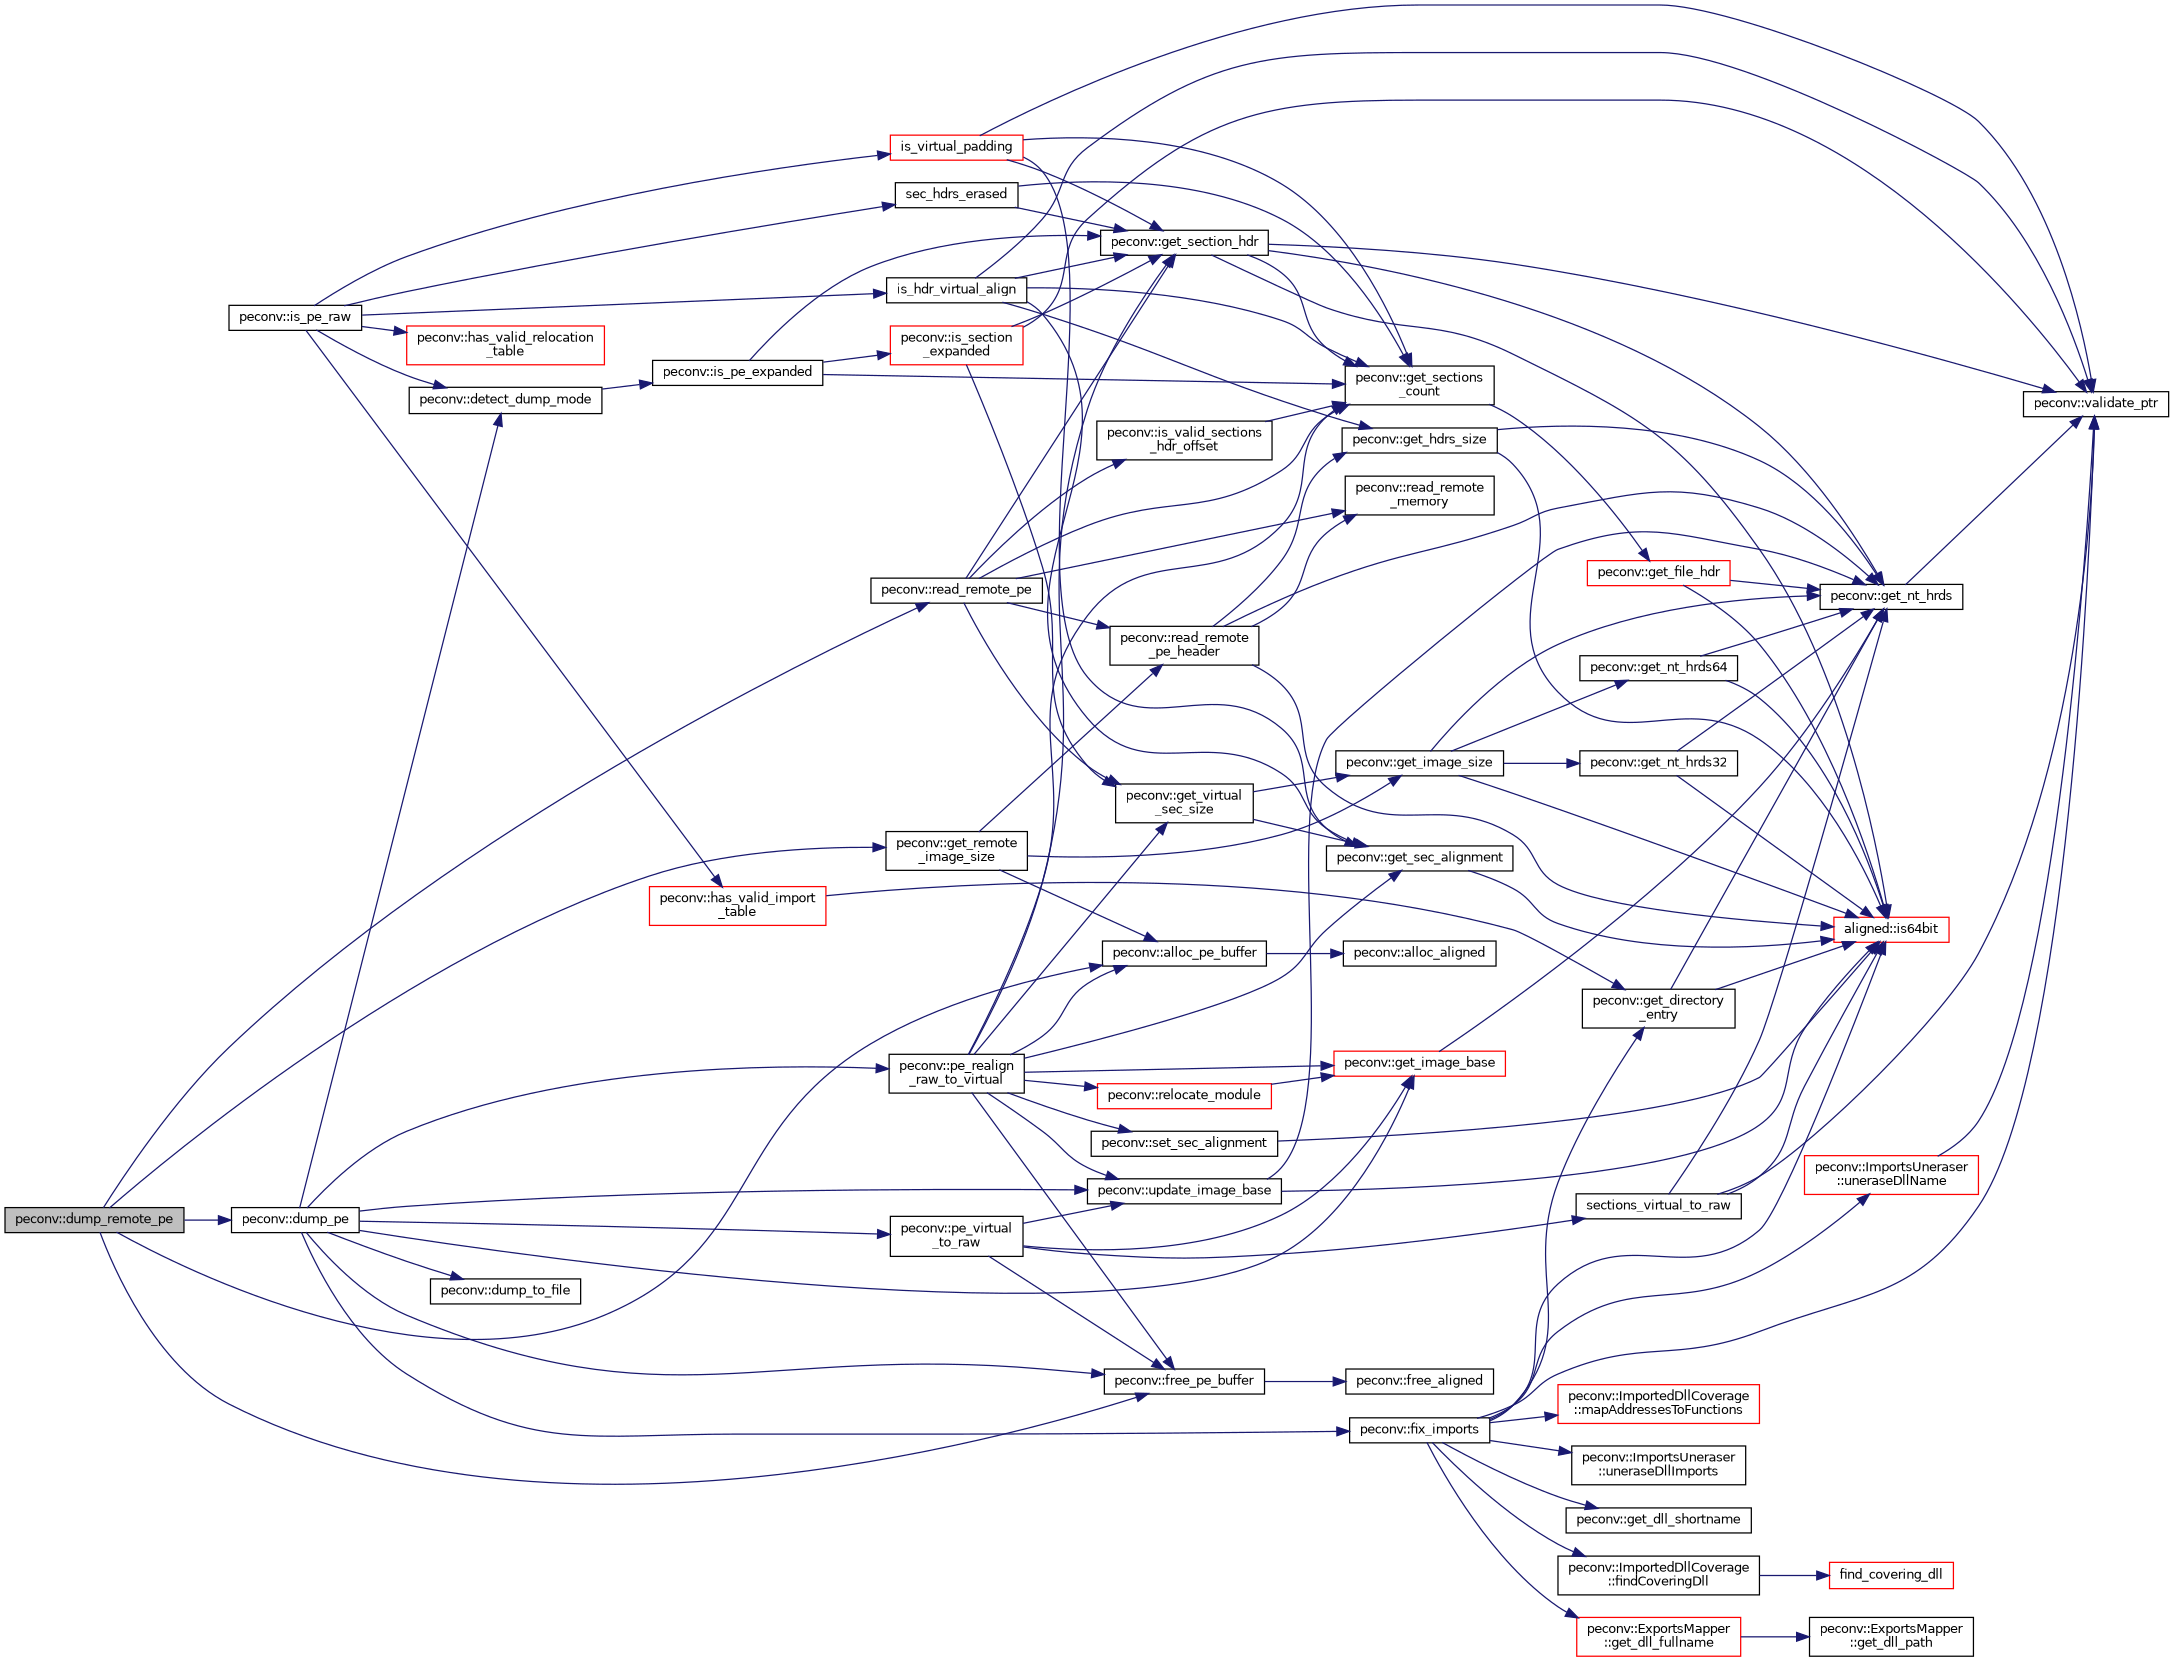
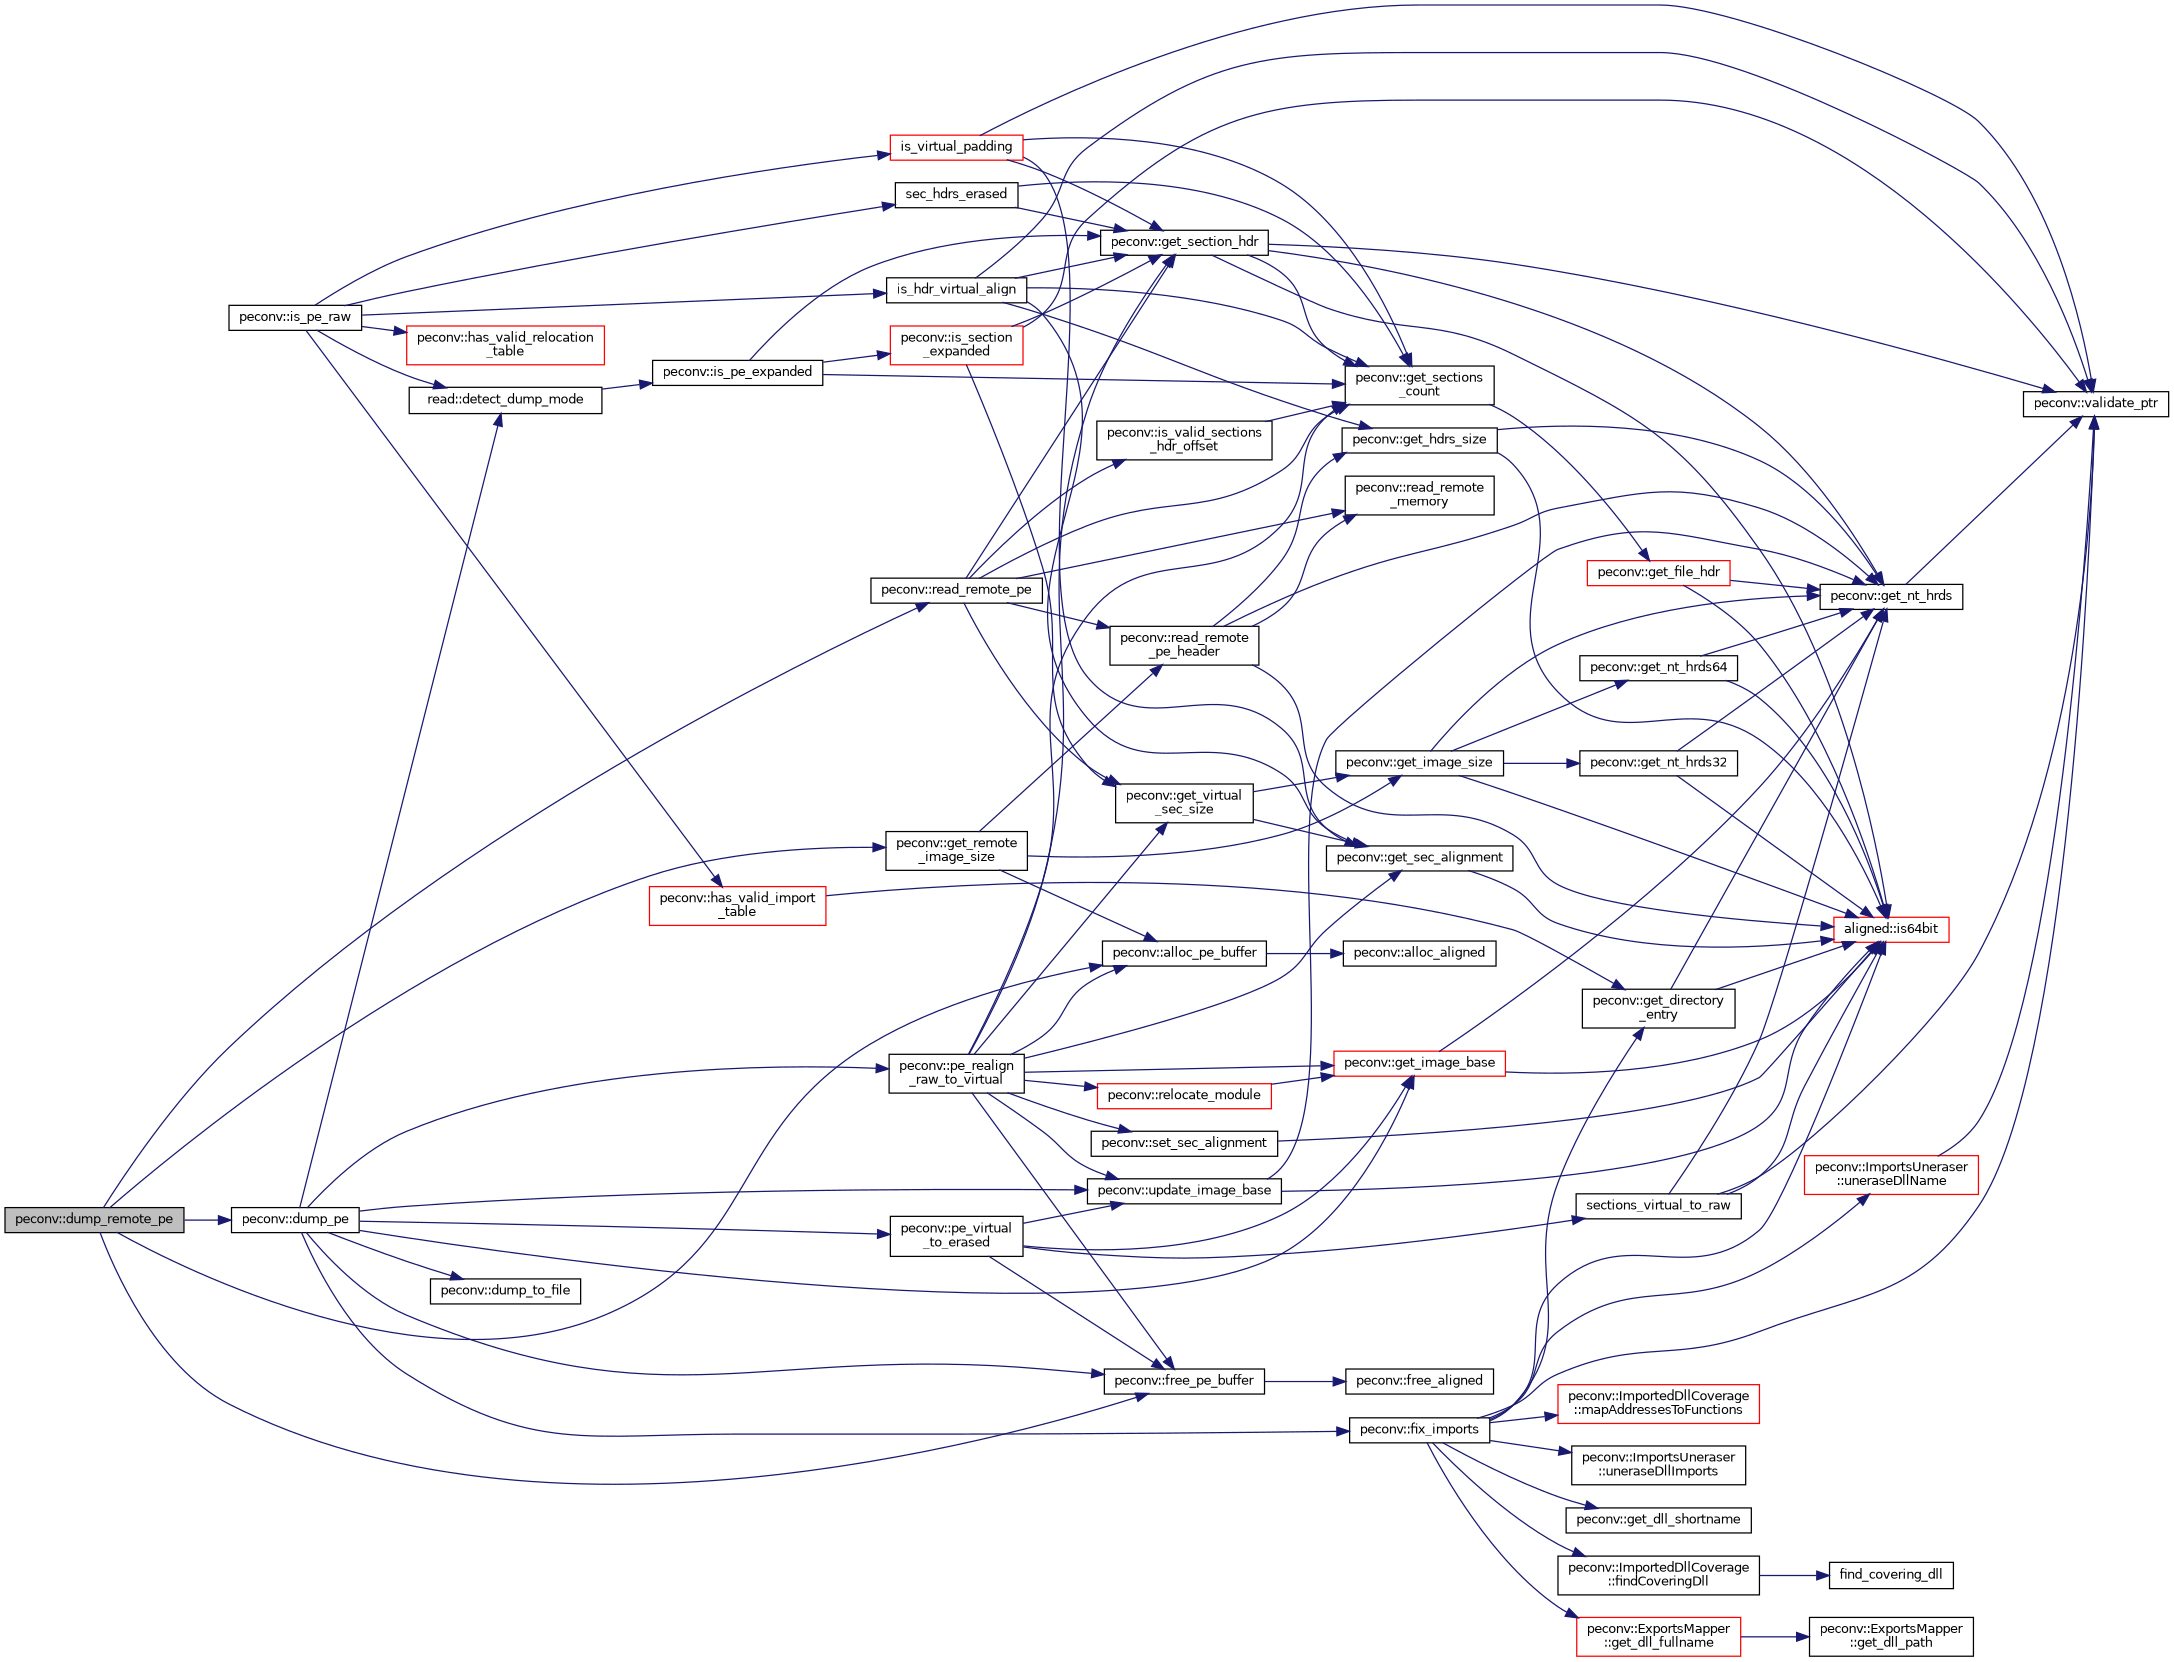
node "peconv::detect_dump_mode": label "peconv::detect_dump_mode" -> "read::detect_dump_mode"
edge "peconv::get_image_base" -> "aligned::is64bit": added
node "peconv::pe_virtual _to_raw": label "peconv::pe_virtual _to_raw" -> "peconv::pe_virtual _to_erased"
node "find_covering_dll": color red -> black
